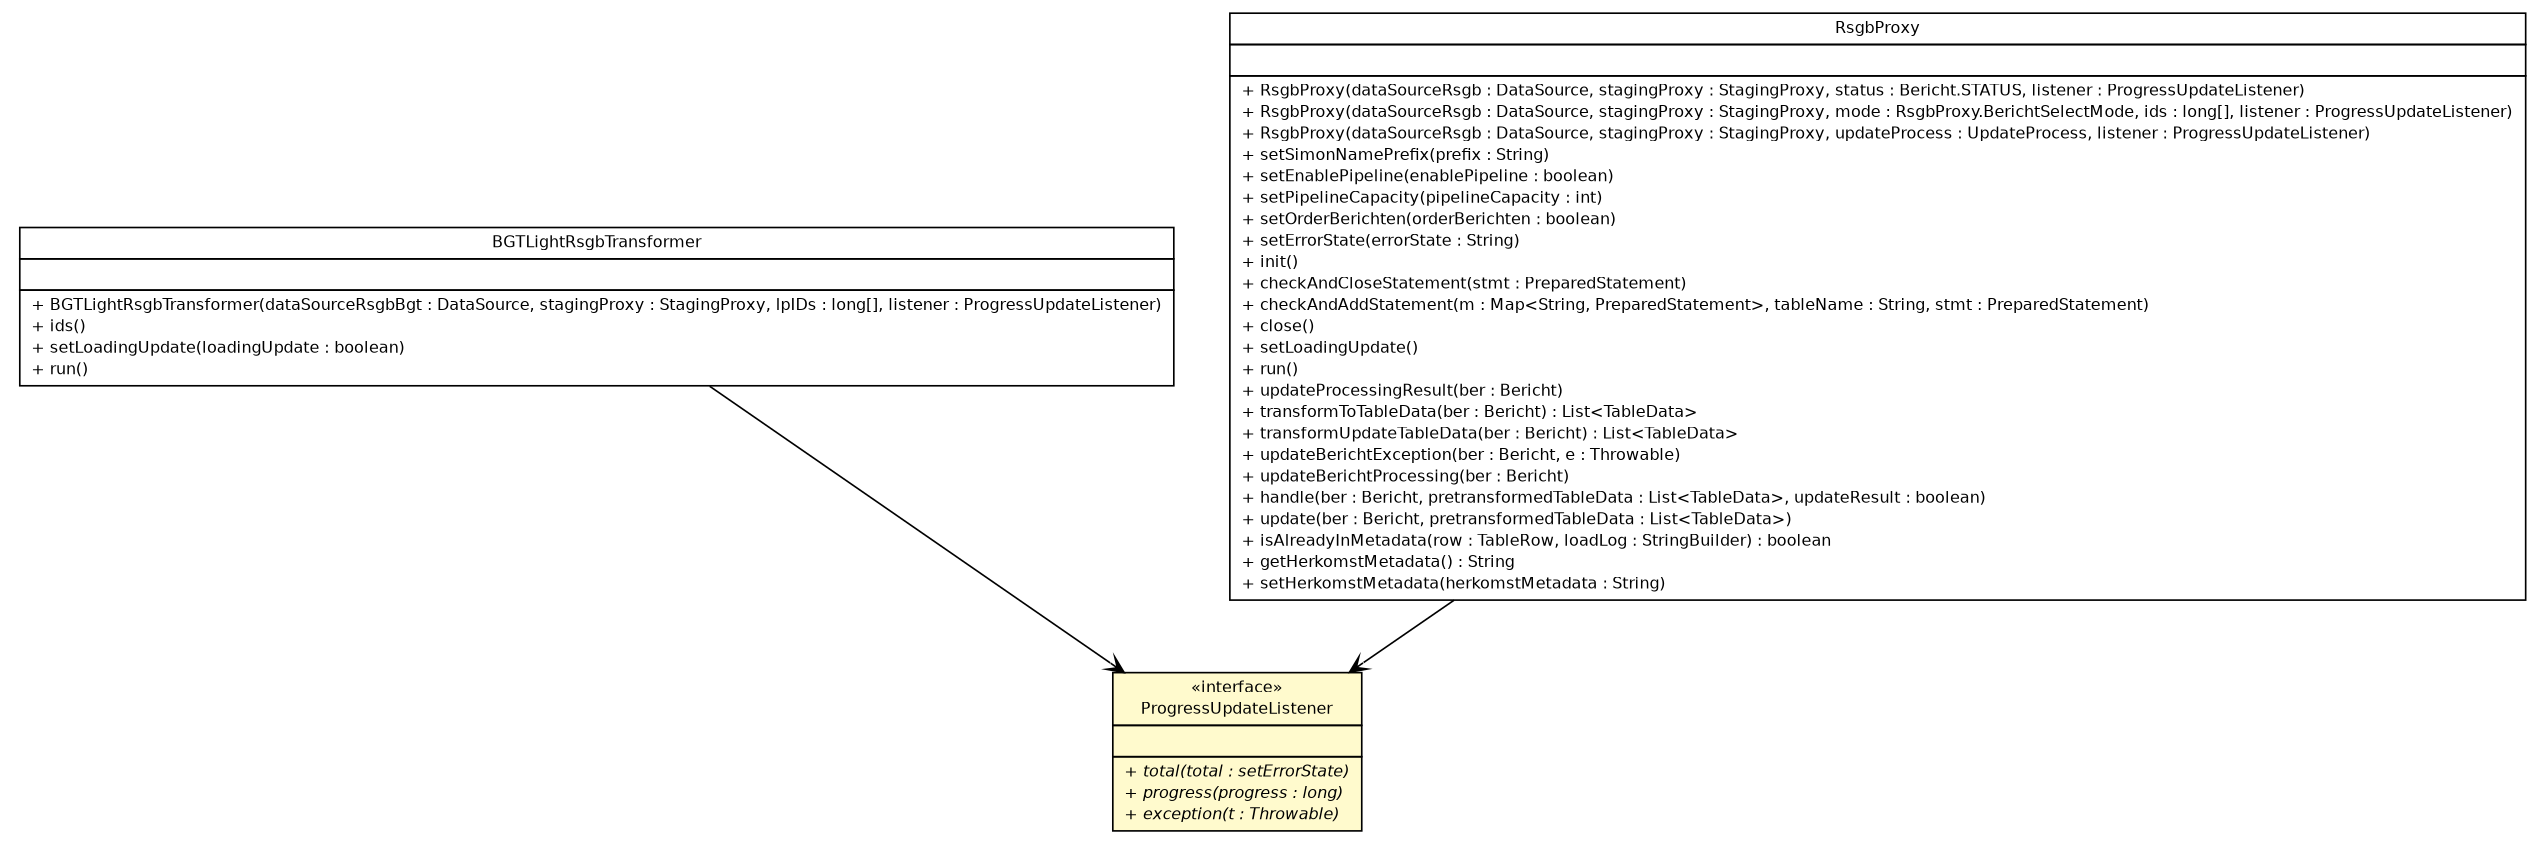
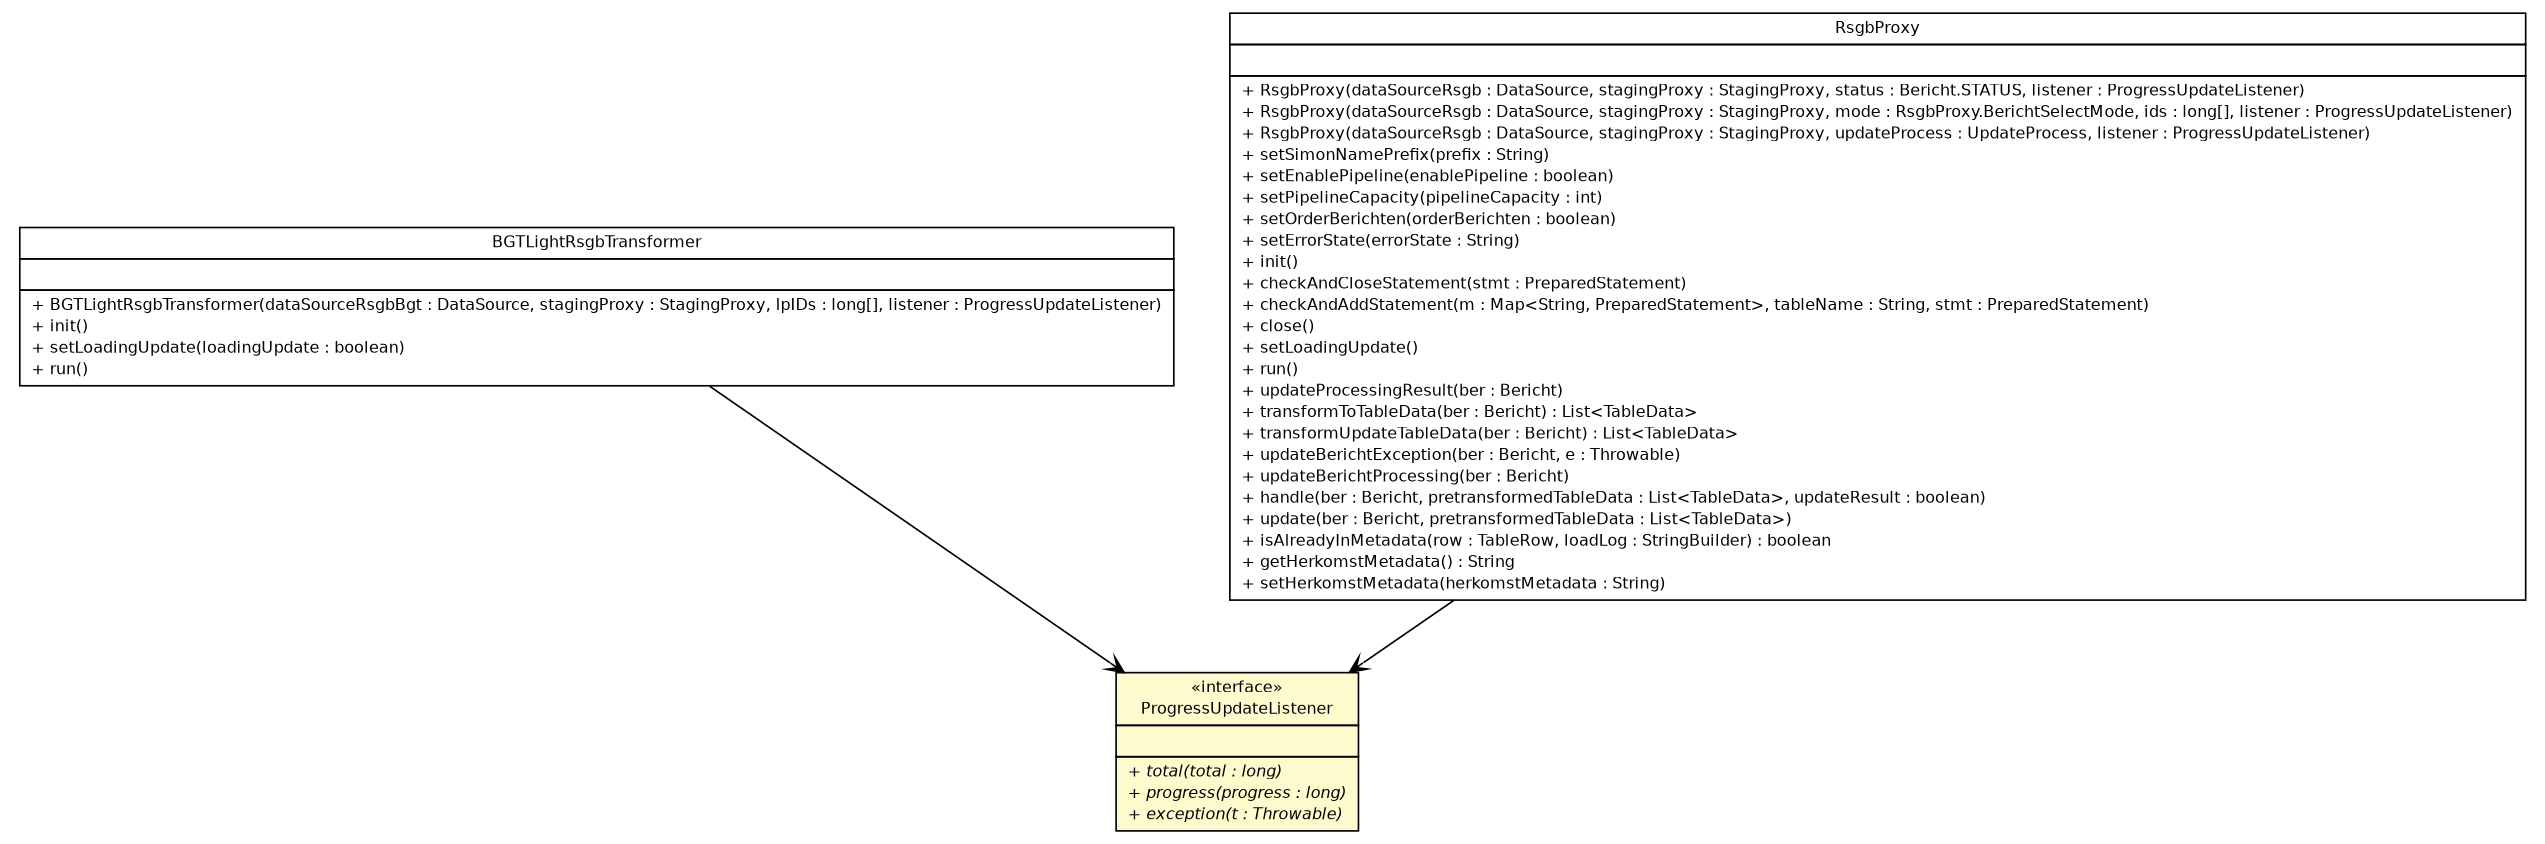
node "BGTLightRsgbTransformer": text "+ ids()" -> "+ init()"
node "ProgressUpdateListener": text "+ total(total : setErrorState)" -> "+ total(total : long)"
